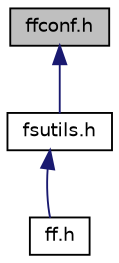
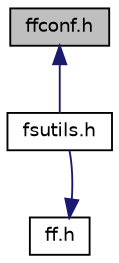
edge "ff.h" -> "fsutils.h": reversed
